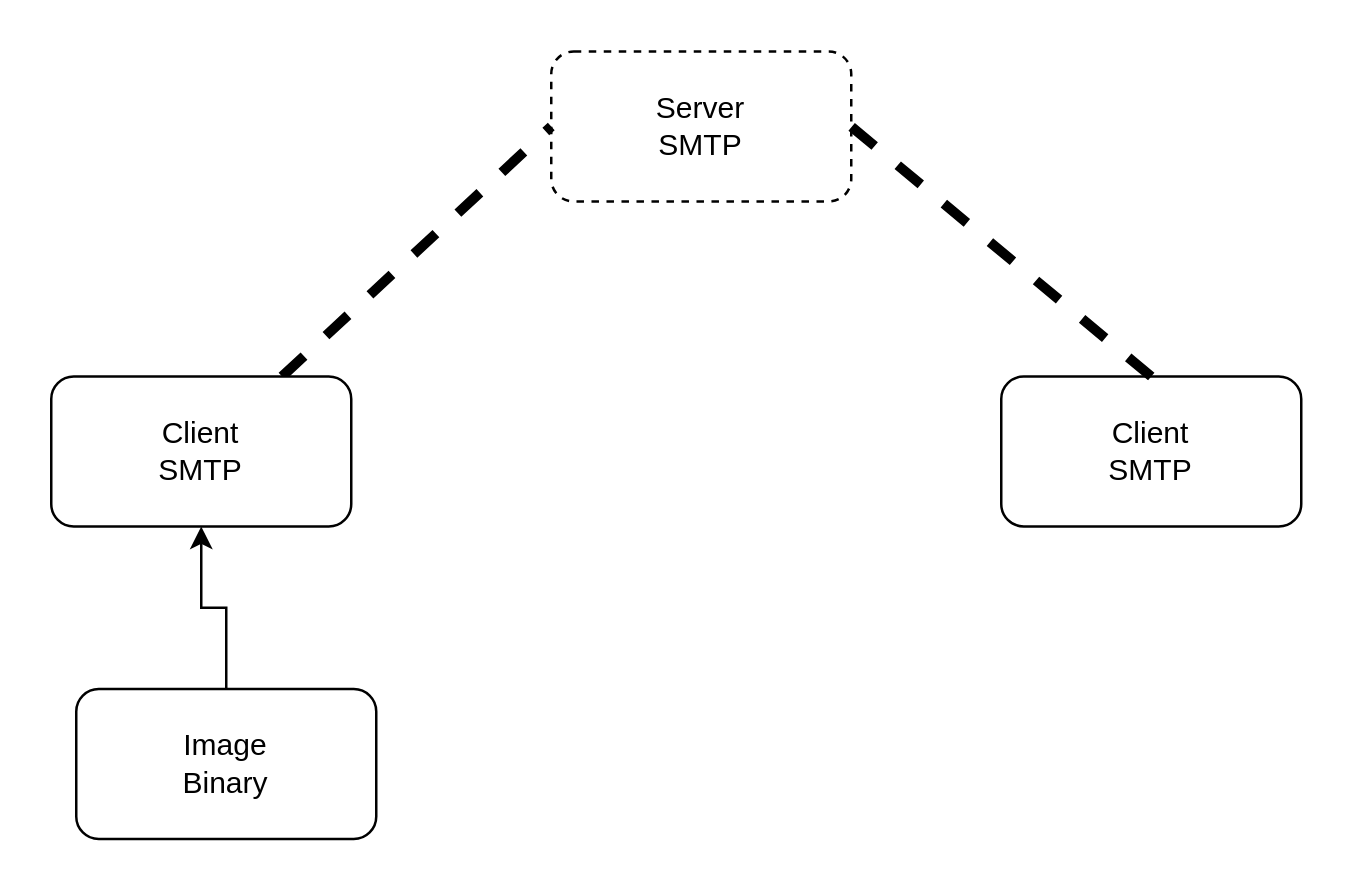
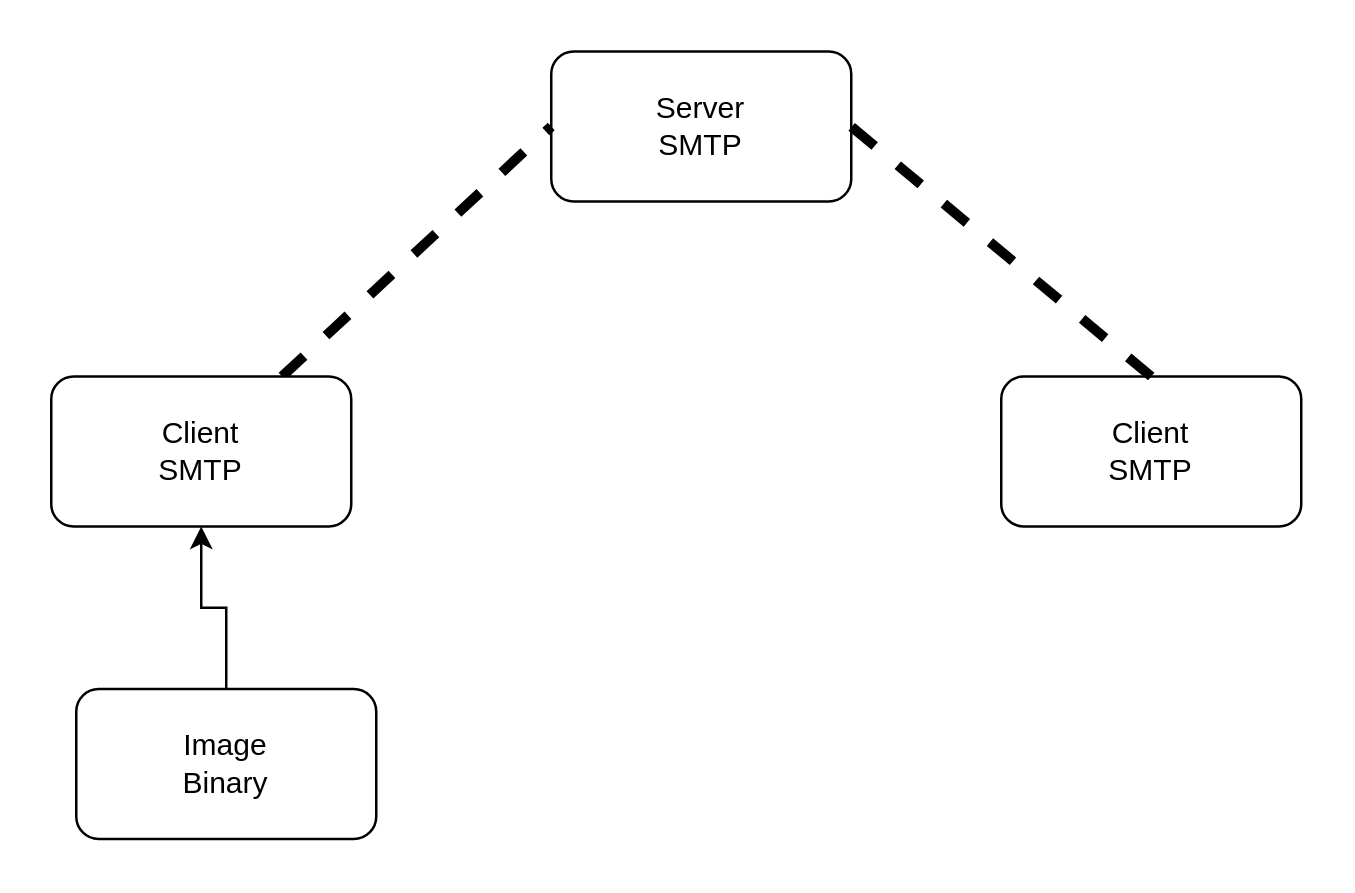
node "Server SMTP": style dashed -> solid
